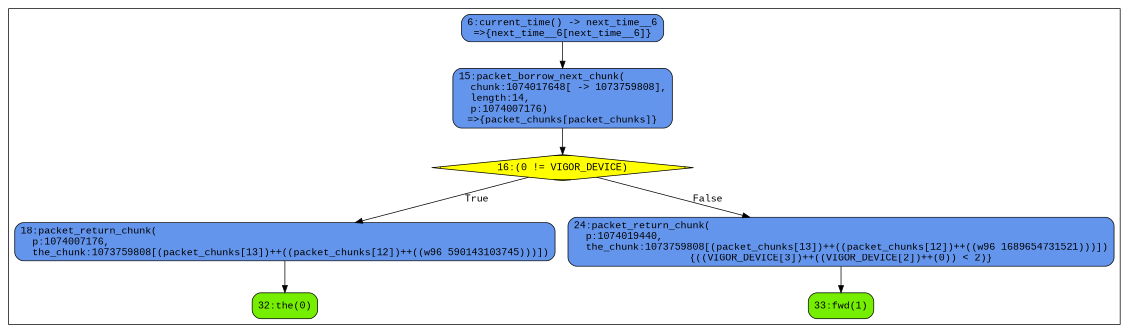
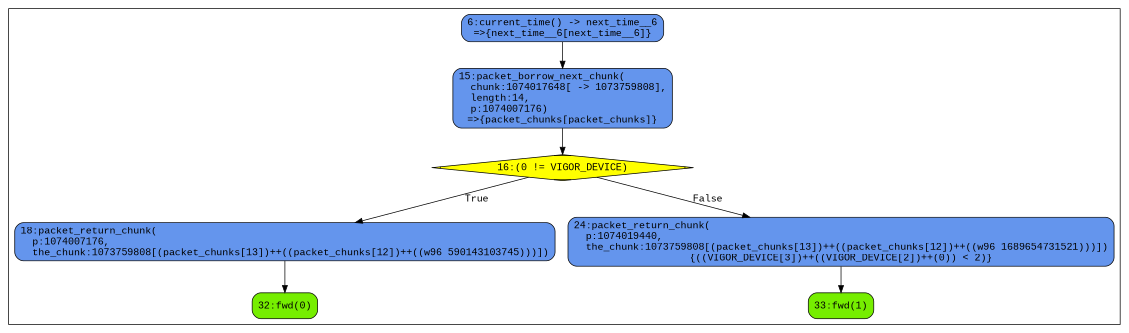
node "32:the(0)": label "32:the(0)" -> "32:fwd(0)"
